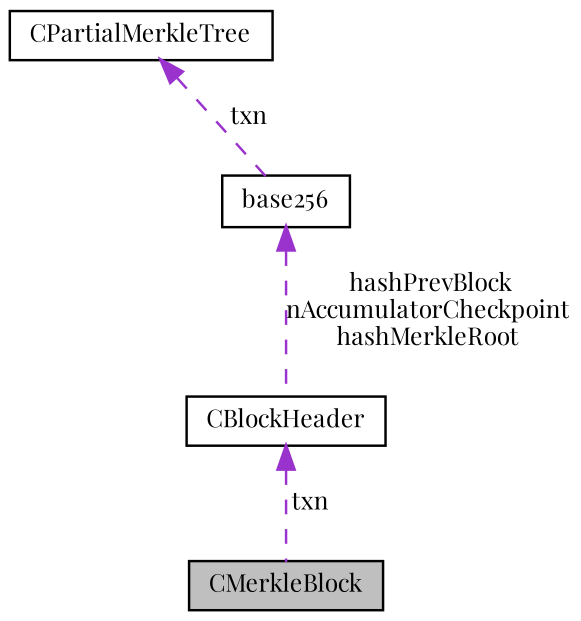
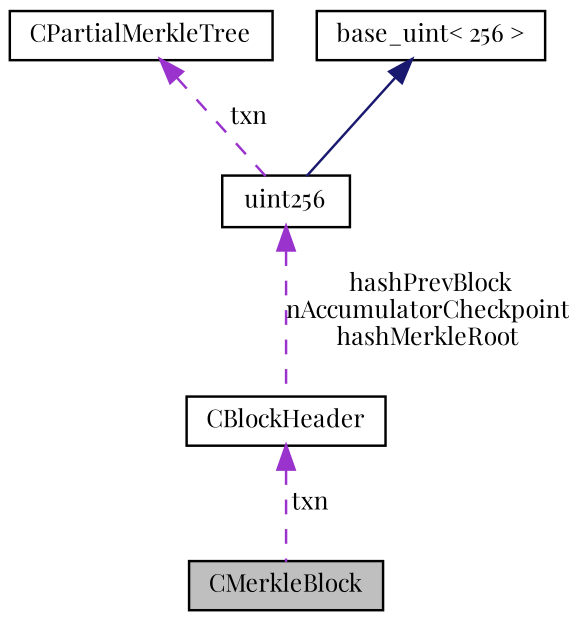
node "base_uint< 256 >": added
node "base256": label "base256" -> "uint256"
